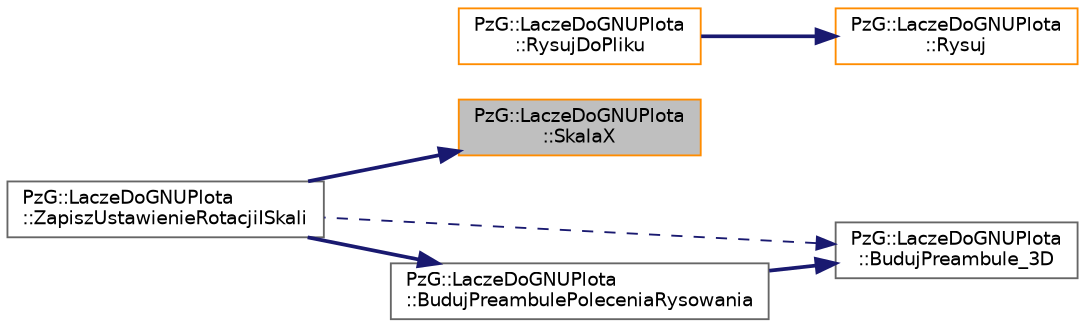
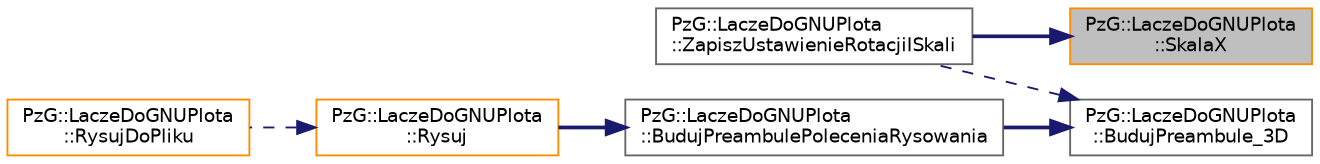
edge "PzG::LaczeDoGNUPlota ::RysujDoPliku" -> "PzG::LaczeDoGNUPlota ::Rysuj": style bold -> dashed
edge "PzG::LaczeDoGNUPlota ::ZapiszUstawienieRotacjiISkali" -> "PzG::LaczeDoGNUPlota ::BudujPreambulePoleceniaRysowania": now "PzG::LaczeDoGNUPlota ::Rysuj" -> "PzG::LaczeDoGNUPlota ::BudujPreambulePoleceniaRysowania"
